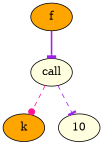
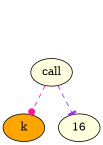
node "f": removed
node "10": label "10" -> "16"
